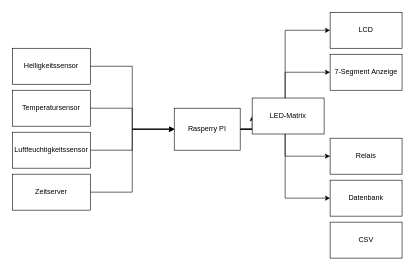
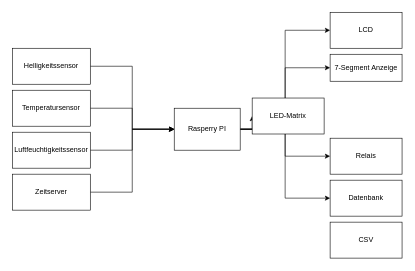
node "7-Segment Anzeige": size 72x36 -> 72x27
